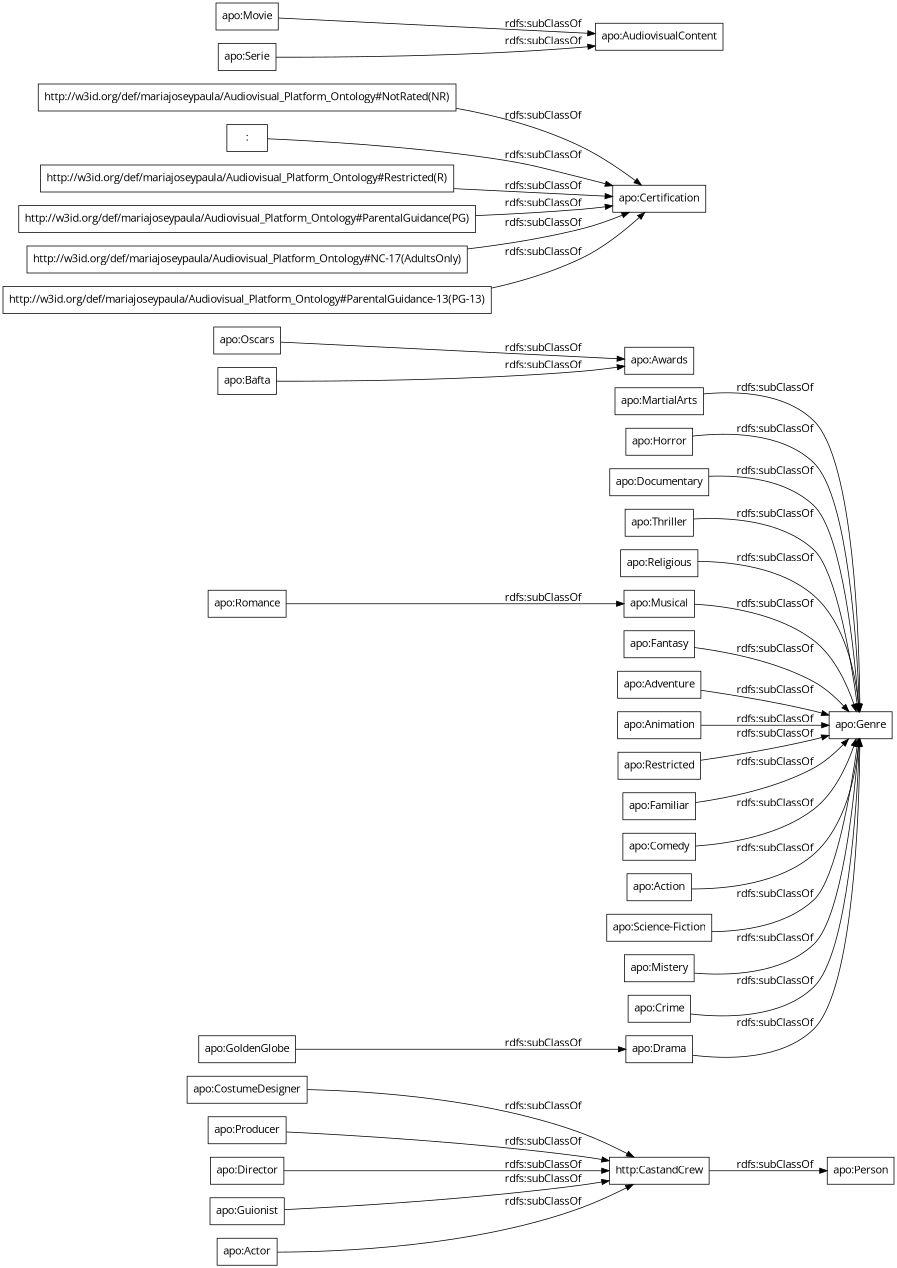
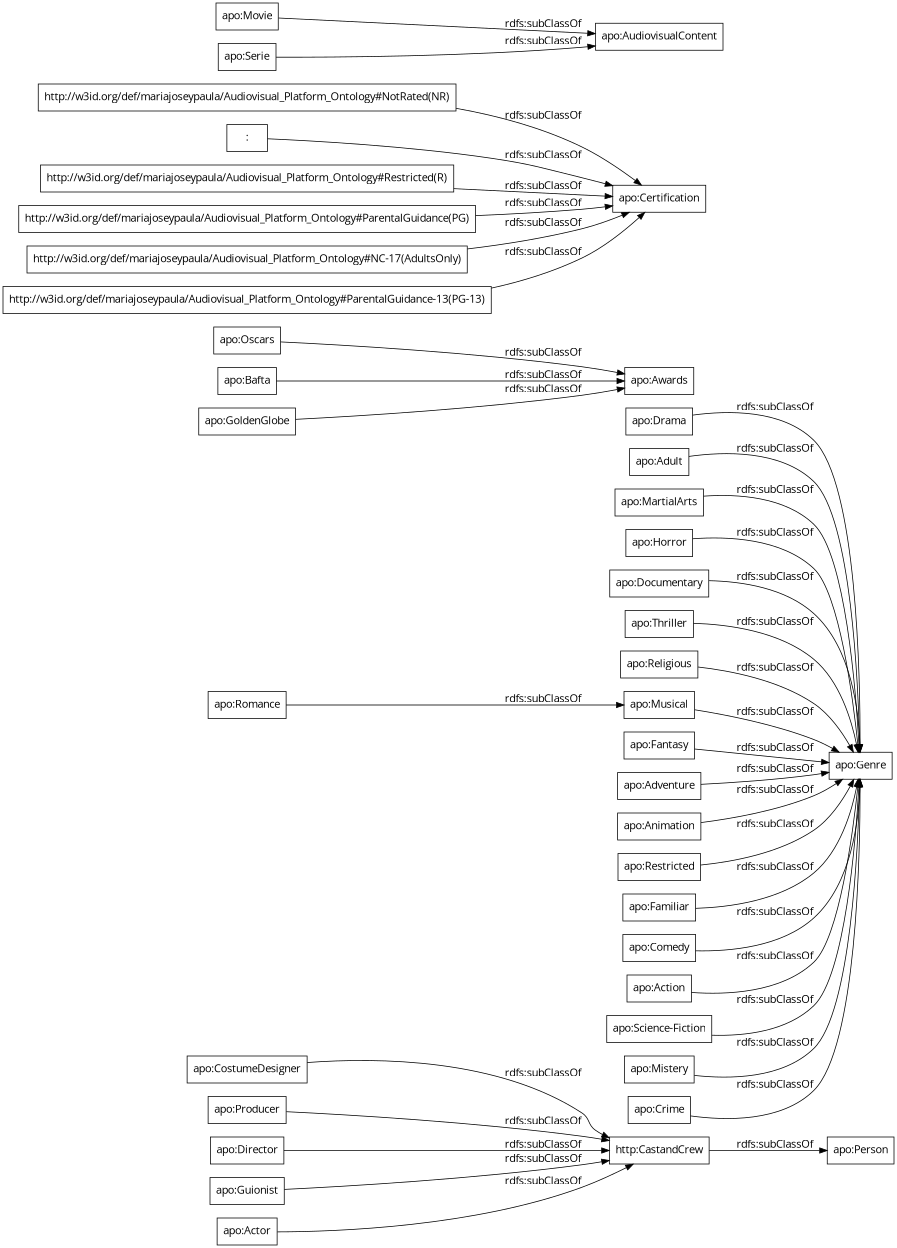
node "apo:Adult": added
edge "apo:GoldenGlobe" -> "apo:Drama": now "apo:GoldenGlobe" -> "apo:Awards"
